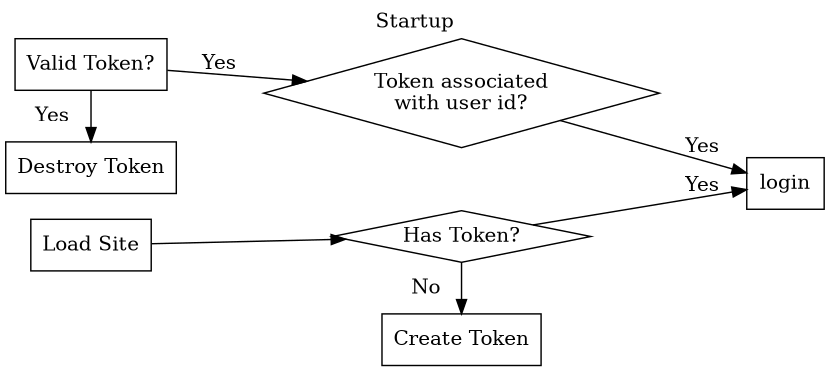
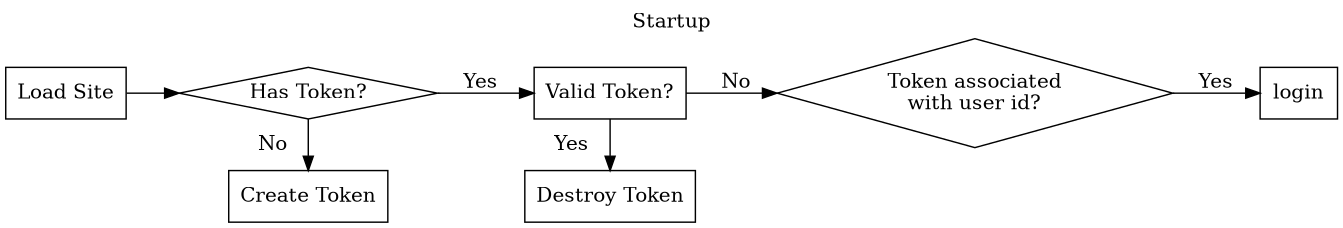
edge "Valid Token?" -> "Token associated with user id?": label "Yes" -> "No"
edge "Has Token?" -> "login": now "Has Token?" -> "Valid Token?"
